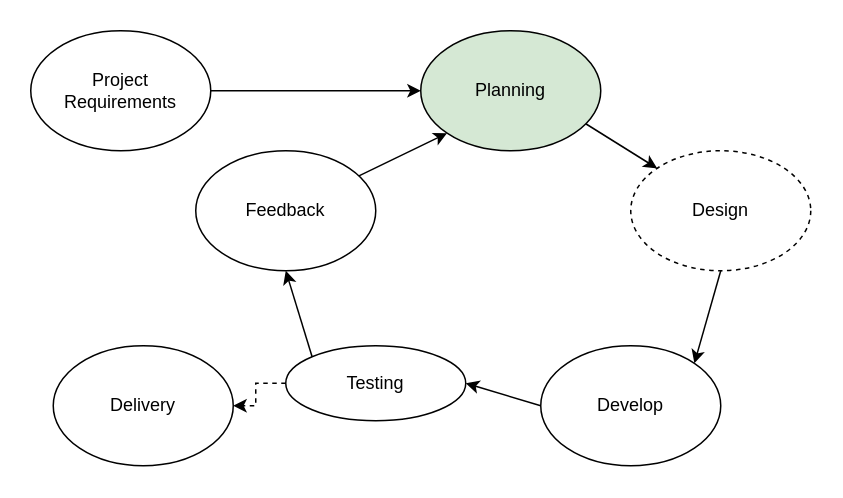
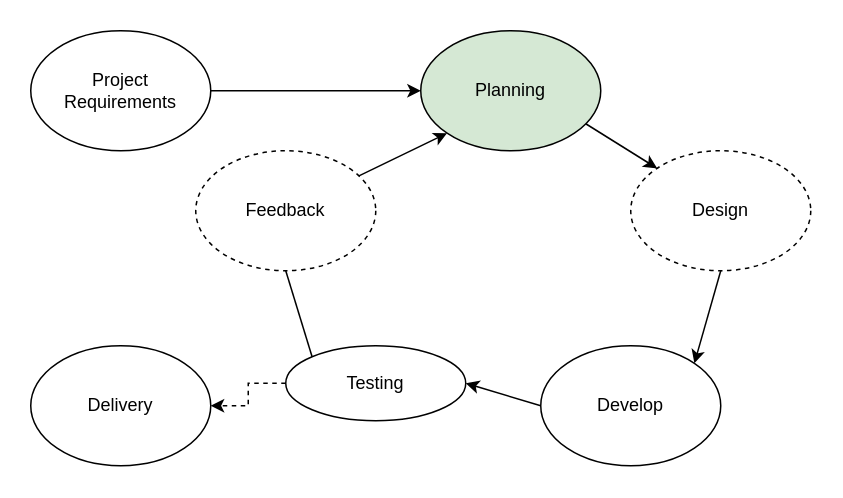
node "Feedback": style solid -> dashed
edge "Testing" -> "Feedback": arrowhead classic -> none
node "Delivery": moved (143, 406) -> (121, 406)
